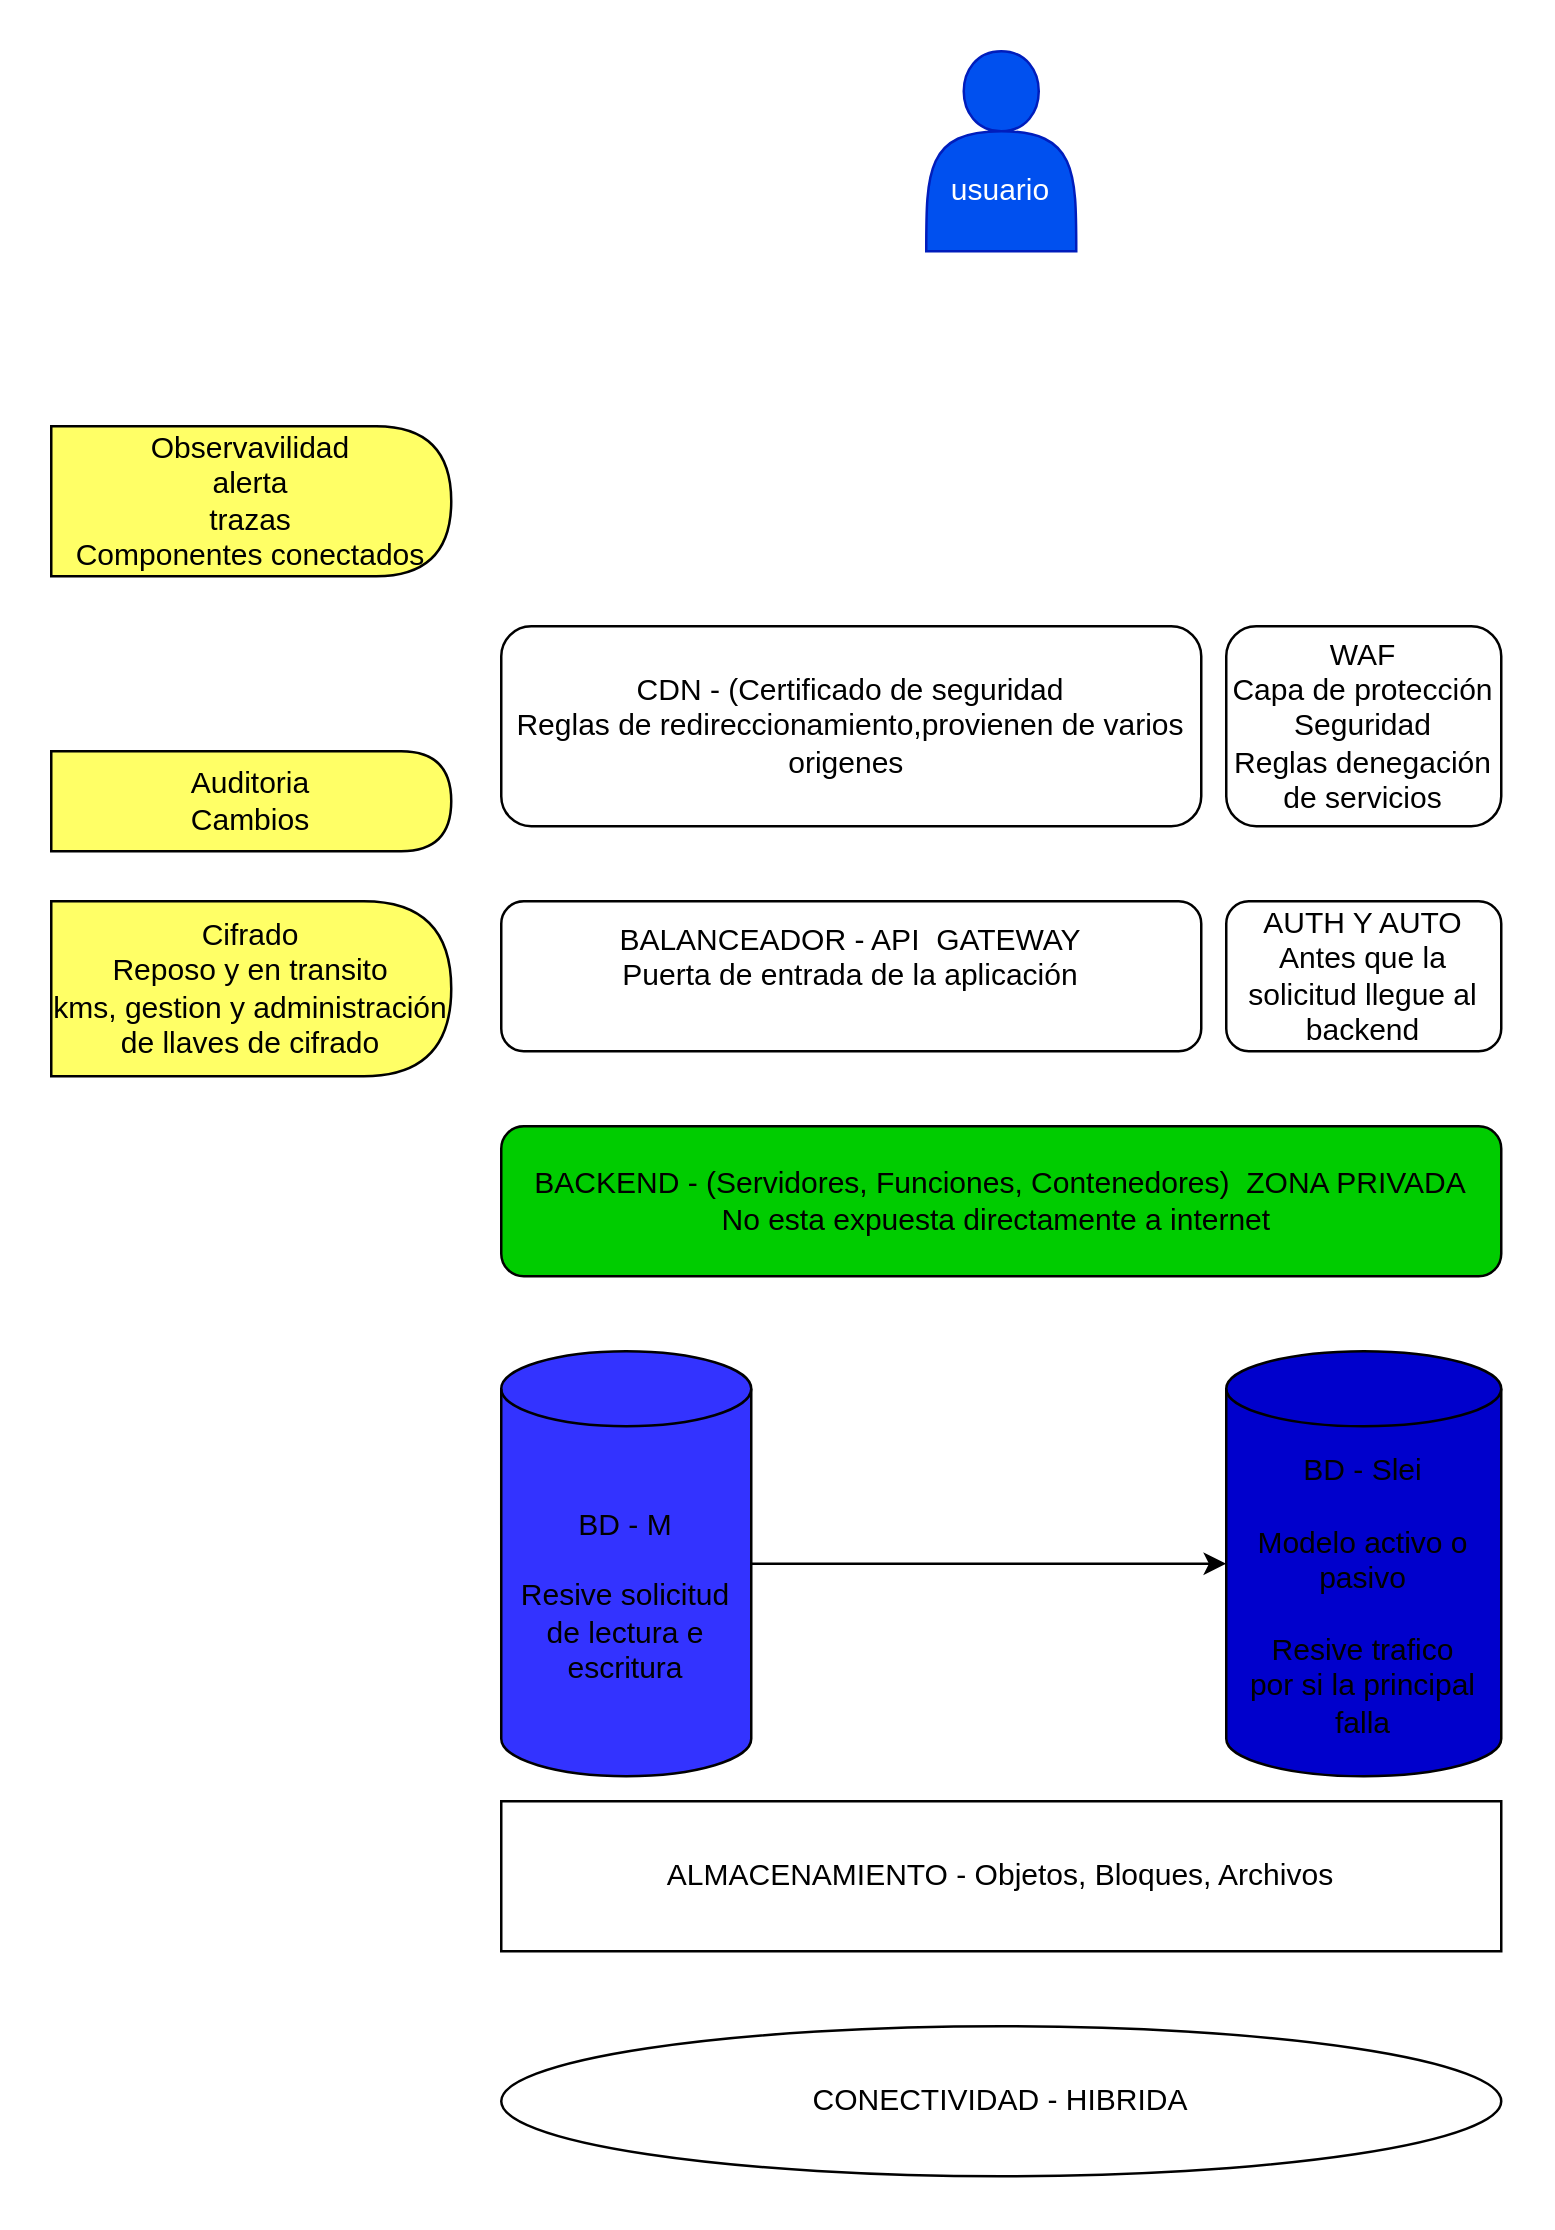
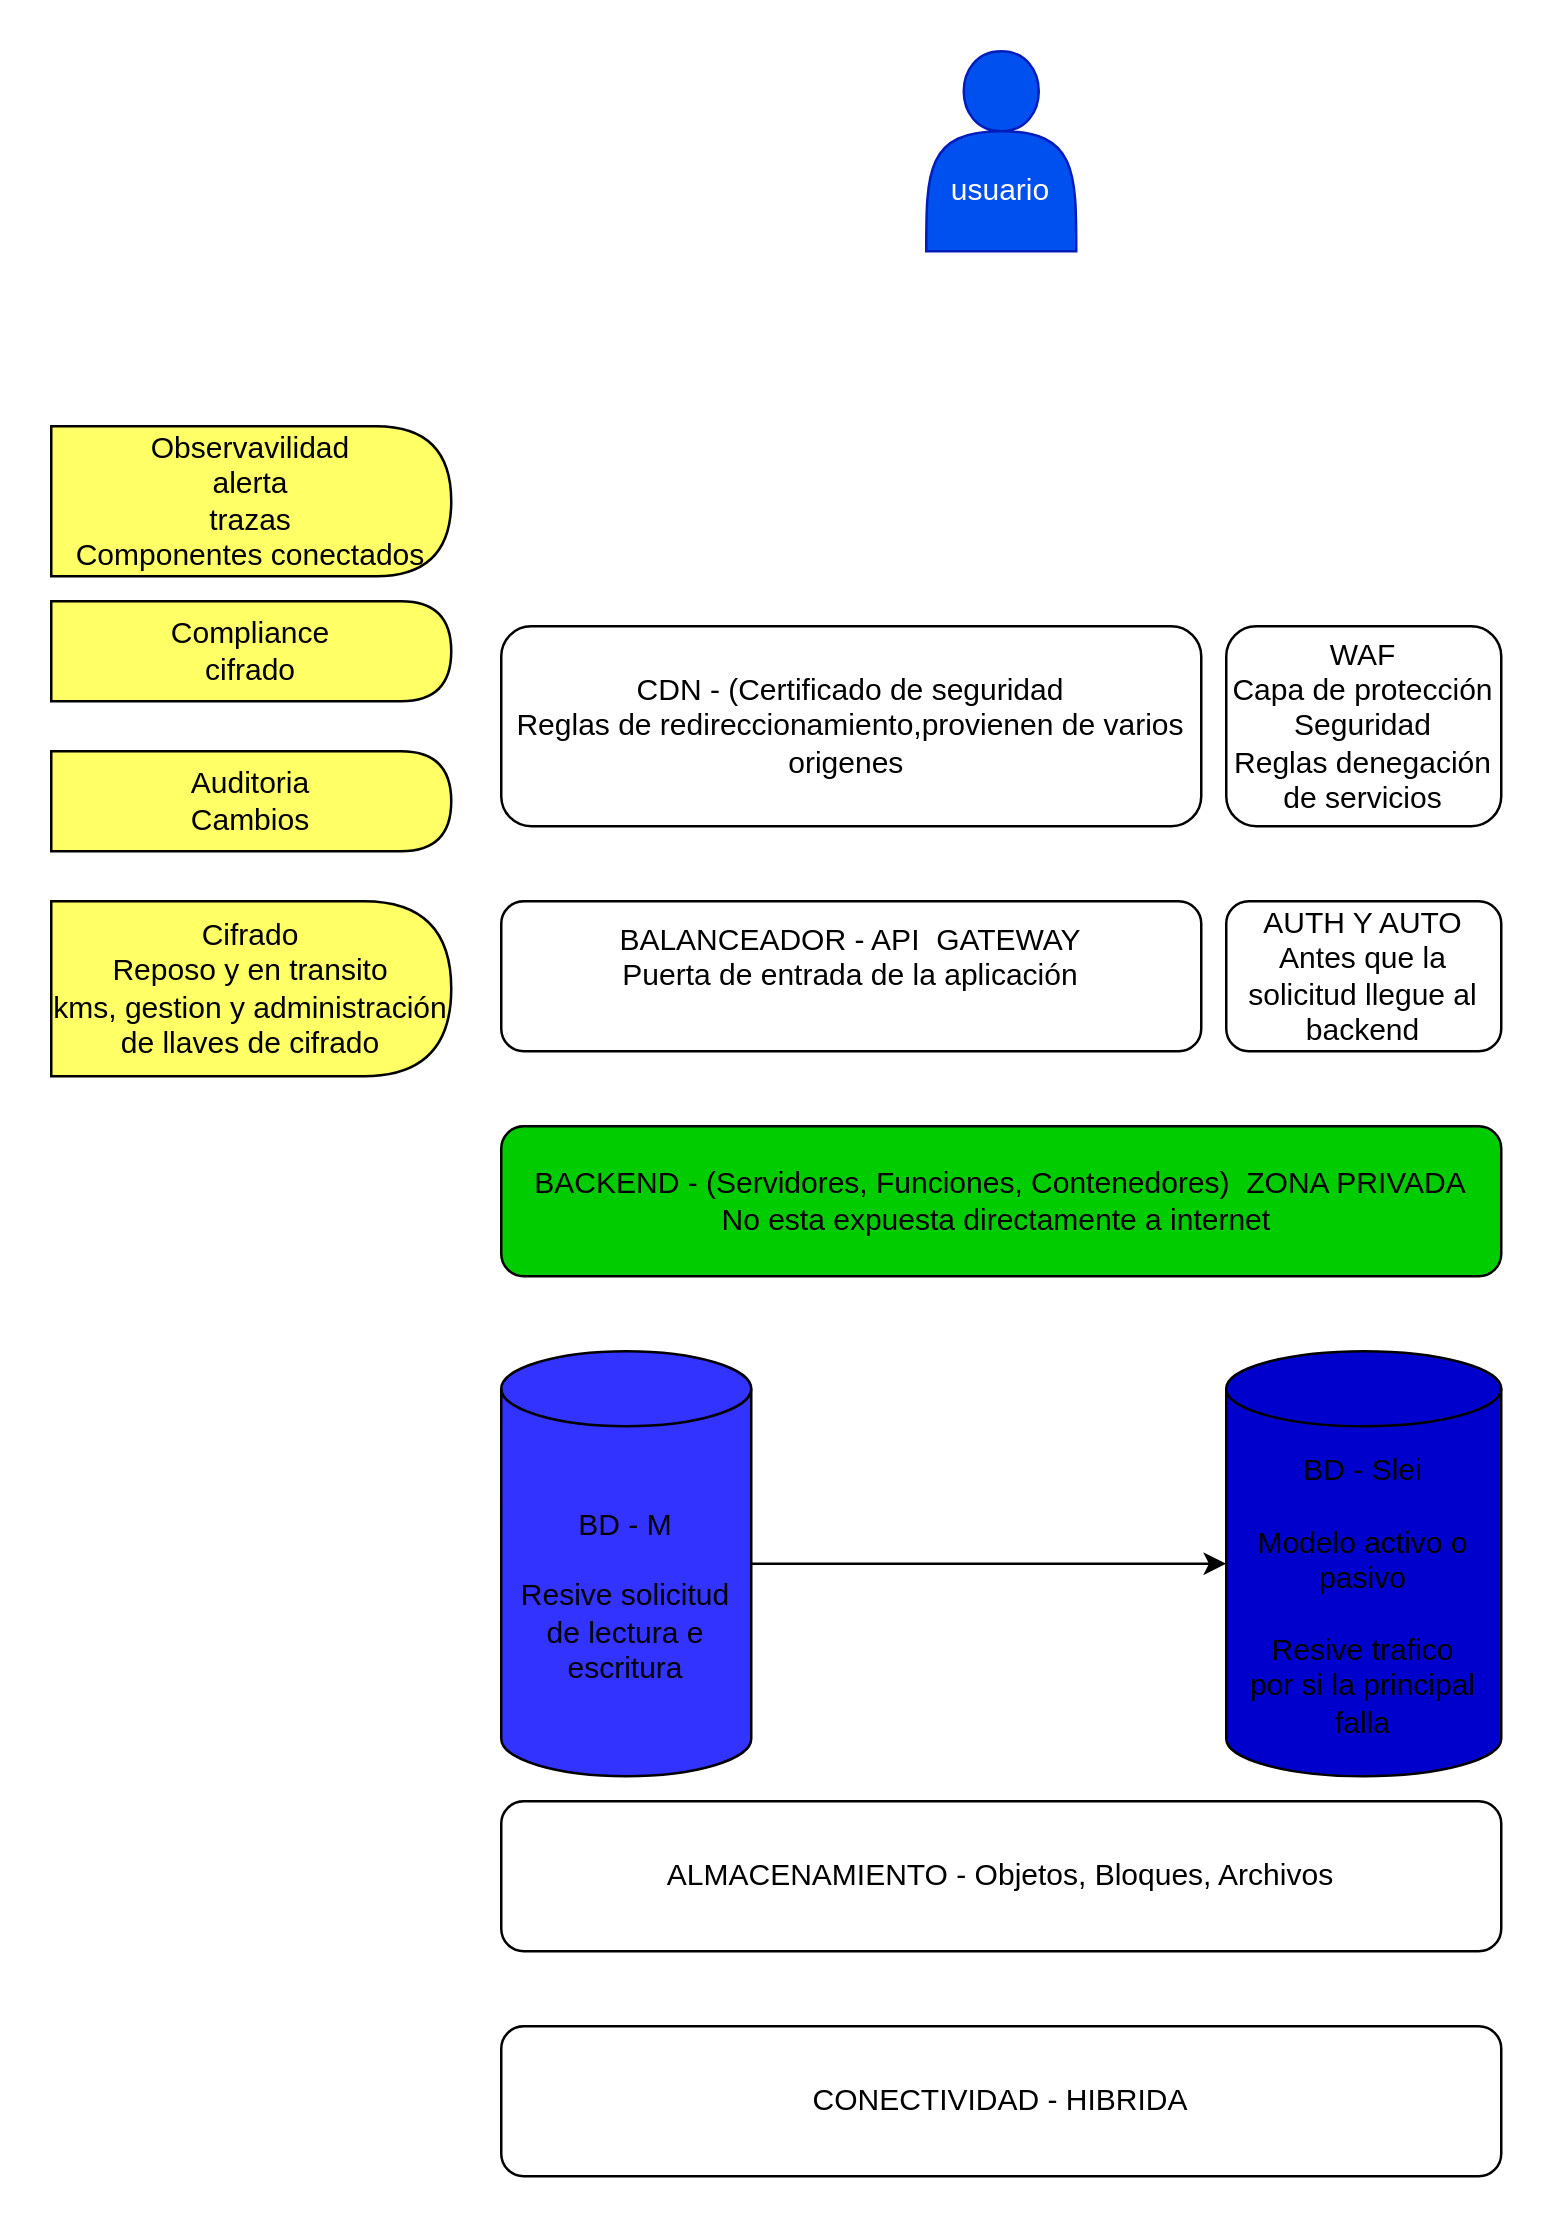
node "Compliance cifrado": added
node "ALMACENAMIENTO - Objetos, Bloques, Archivos": shape rectangle -> rounded rectangle
node "CONECTIVIDAD - HIBRIDA": shape ellipse -> rounded rectangle
